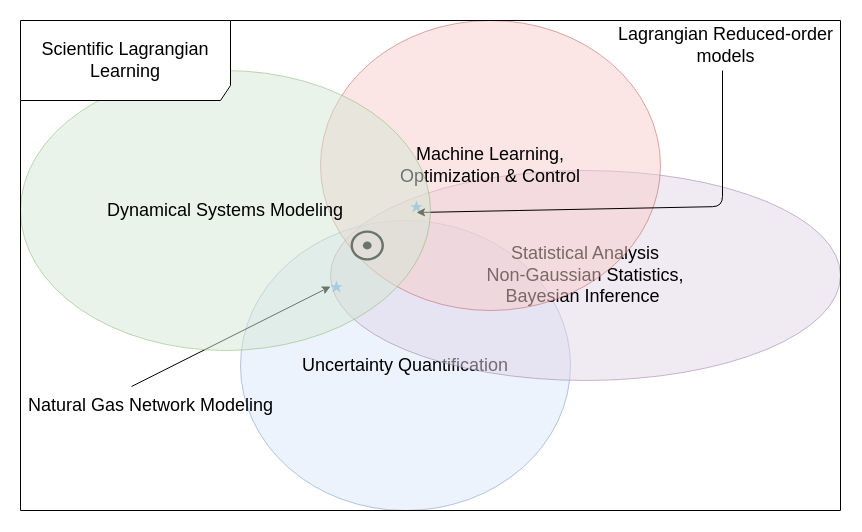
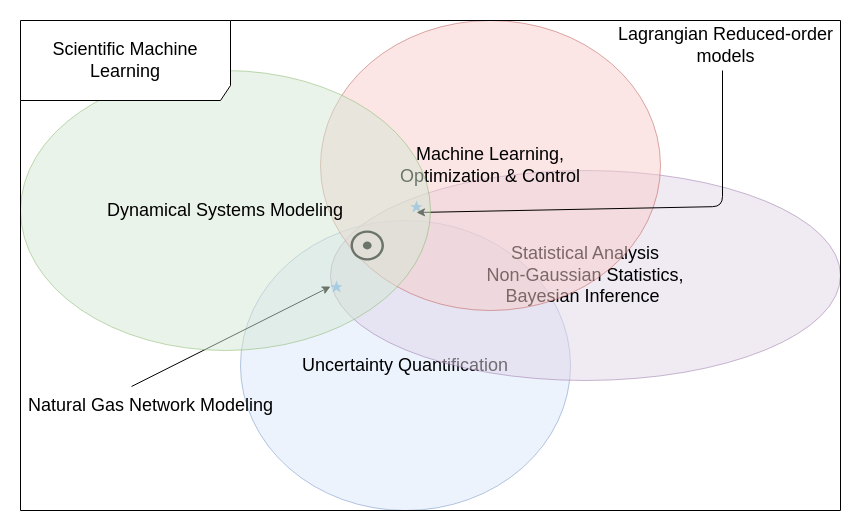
node "Scientific Lagrangian Learning": label "Scientific Lagrangian Learning" -> "Scientific Machine Learning"
